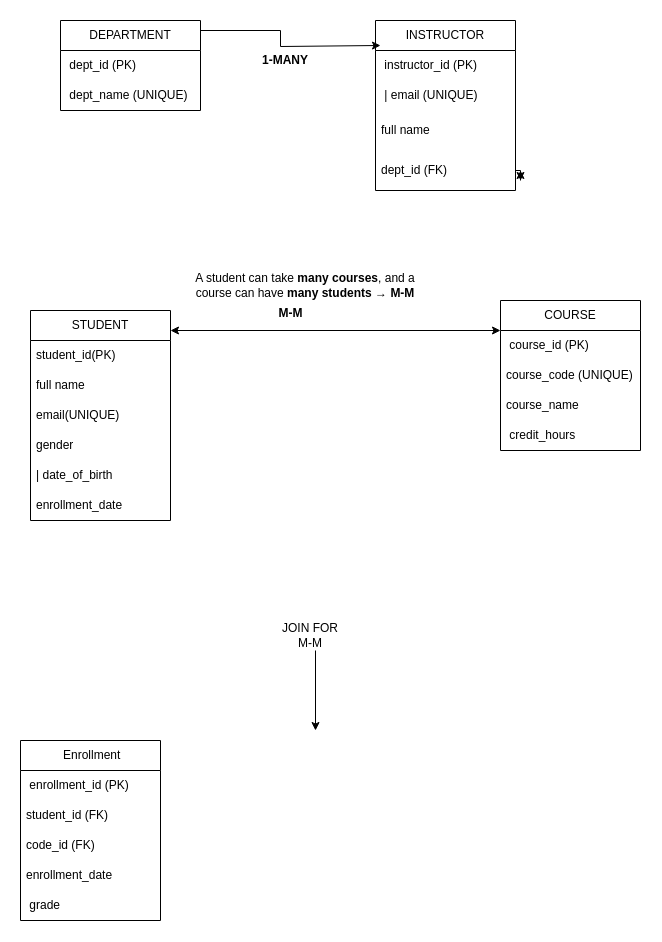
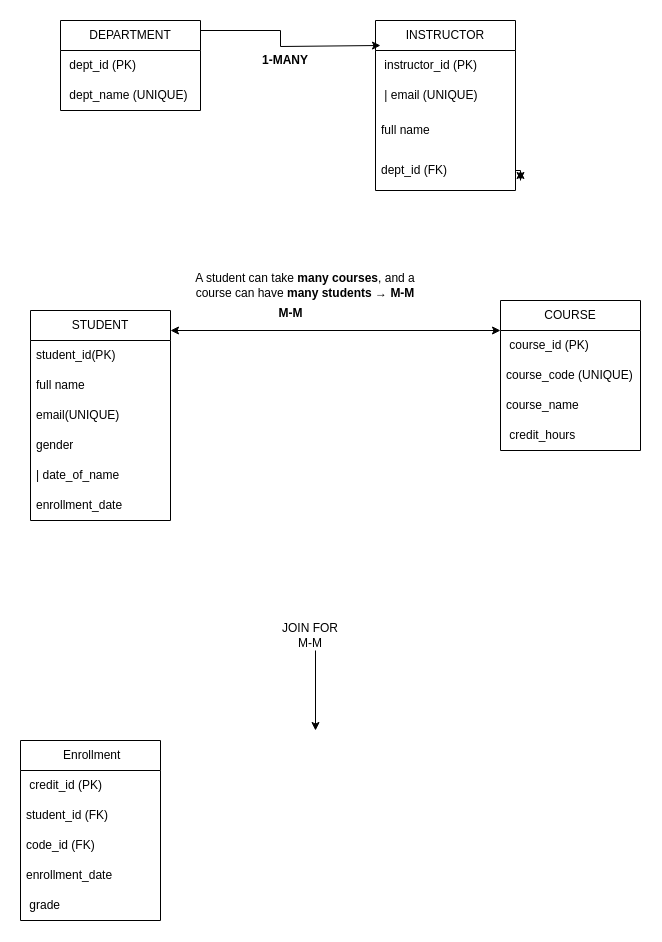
node "| date_of_birth": label "| date_of_birth" -> "| date_of_name"
node "enrollment_id (PK)": label "enrollment_id (PK)" -> "credit_id (PK)"
